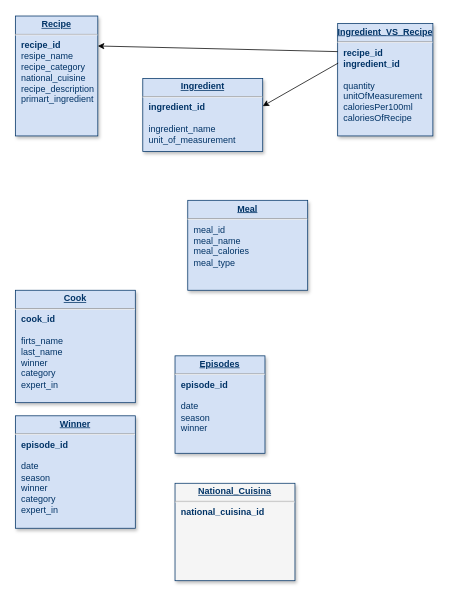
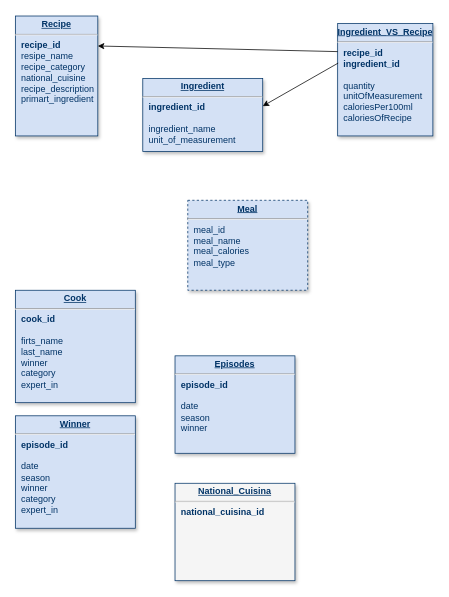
node "Meal meal_id meal_name meal_calories meal_type": style solid -> dashed
node "Episodes episode_id date season winner": size 90x98 -> 120x98
